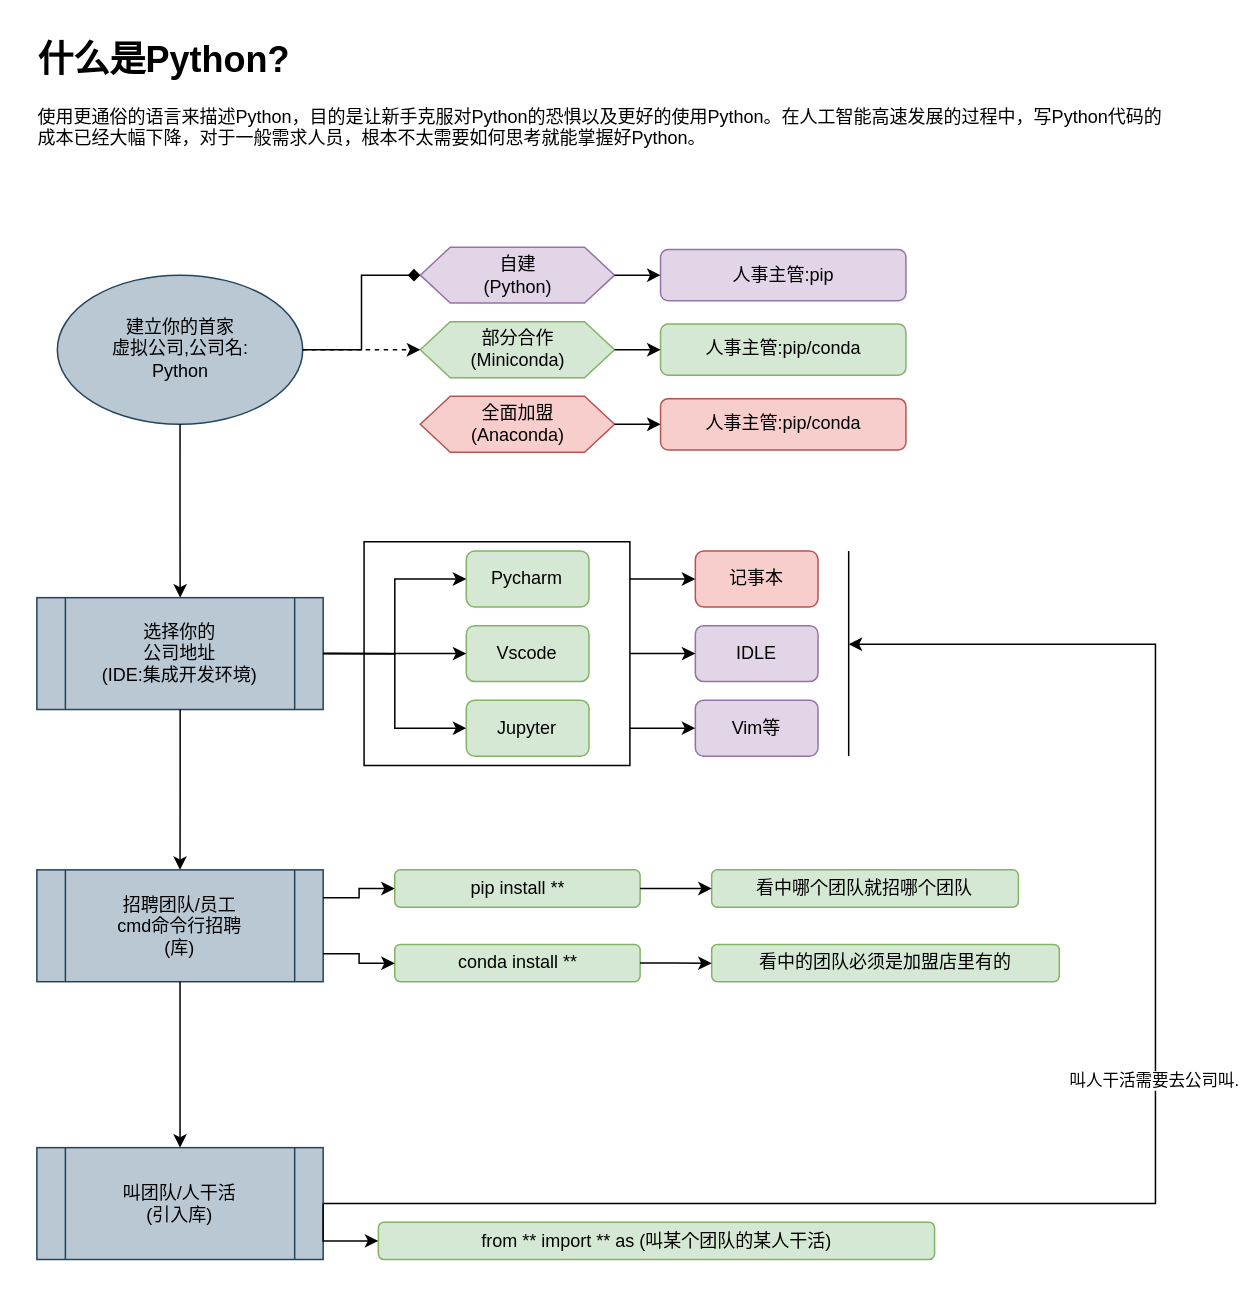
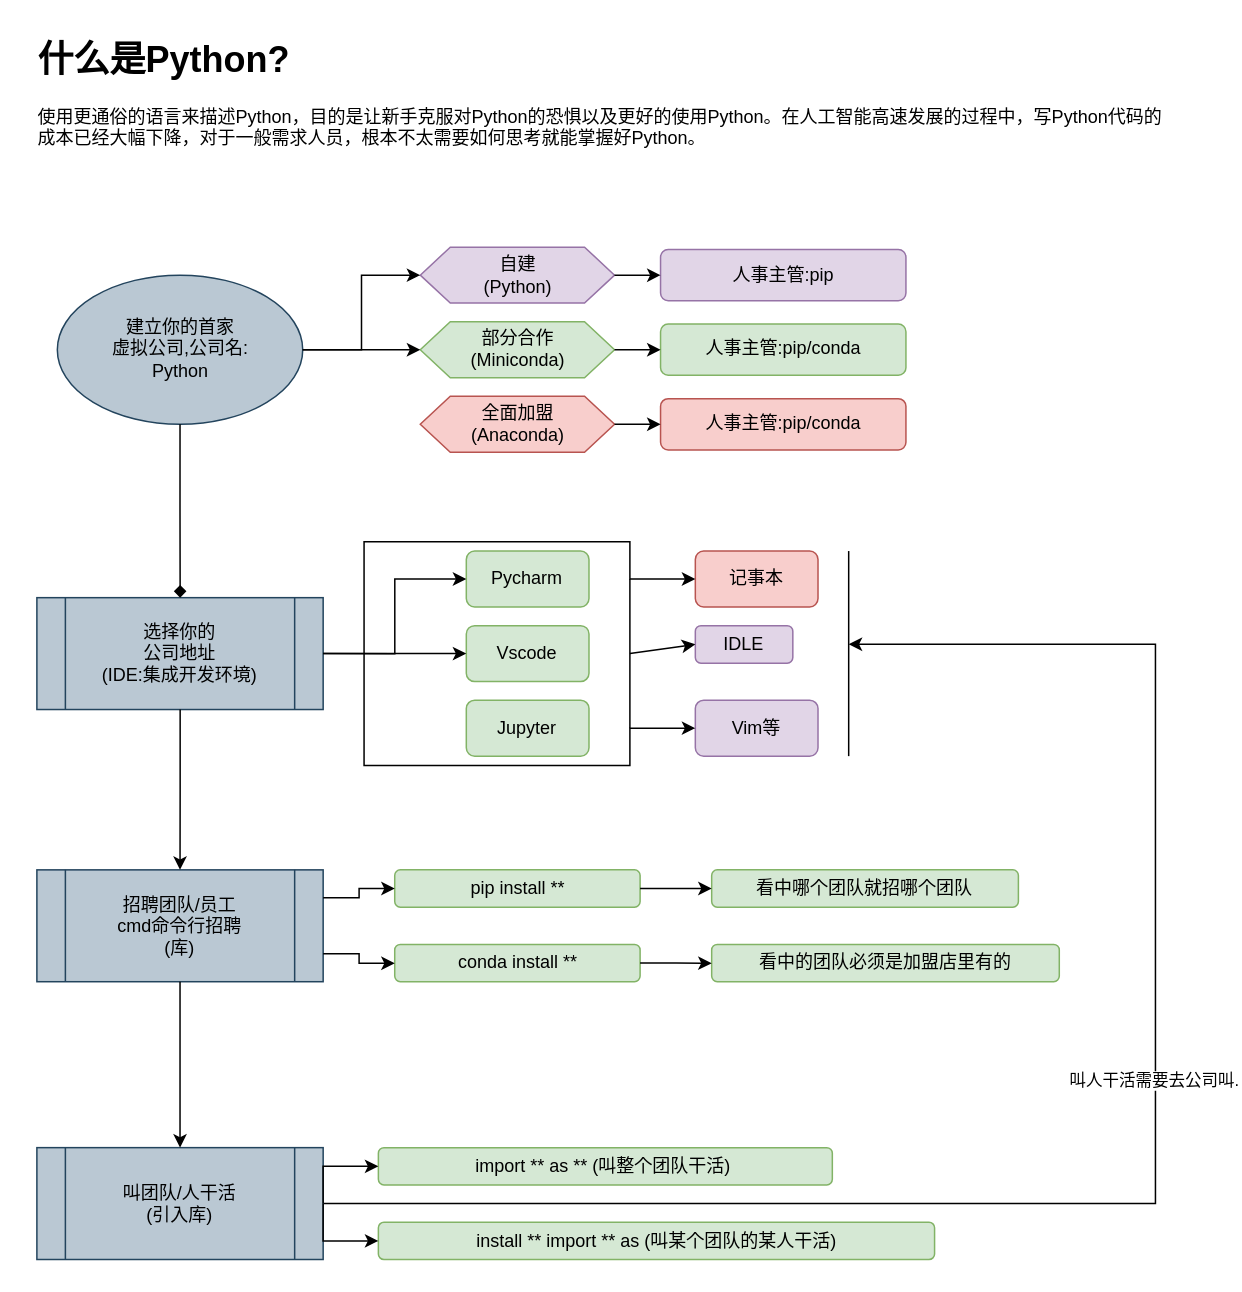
edge "建立你的首家 虚拟公司,公司名: Python" -> "自建 (Python)": arrowhead diamond -> classic
edge "建立你的首家 虚拟公司,公司名: Python" -> "部分合作 (Miniconda)": style dashed -> solid
edge "建立你的首家 虚拟公司,公司名: Python" -> "选择你的 公司地址 (IDE:集成开发环境)": arrowhead classic -> diamond
node "IDLE": size 123x56 -> 98x38
edge "选择你的 公司地址 (IDE:集成开发环境)" -> "Jupyter": removed
edge "叫团队/人干活 (引入库)" -> "import ** as ** (叫整个团队干活)": added
node "import ** as ** (叫整个团队干活)": added
node "from ** import ** as (叫某个团队的某人干活)": label "from ** import ** as (叫某个团队的某人干活)" -> "install ** import ** as (叫某个团队的某人干活)"
